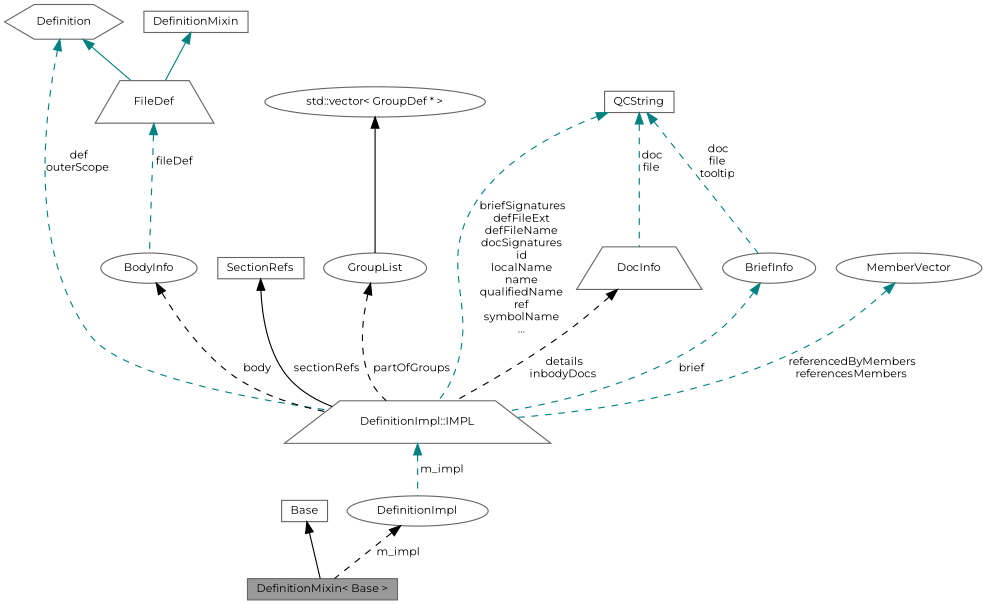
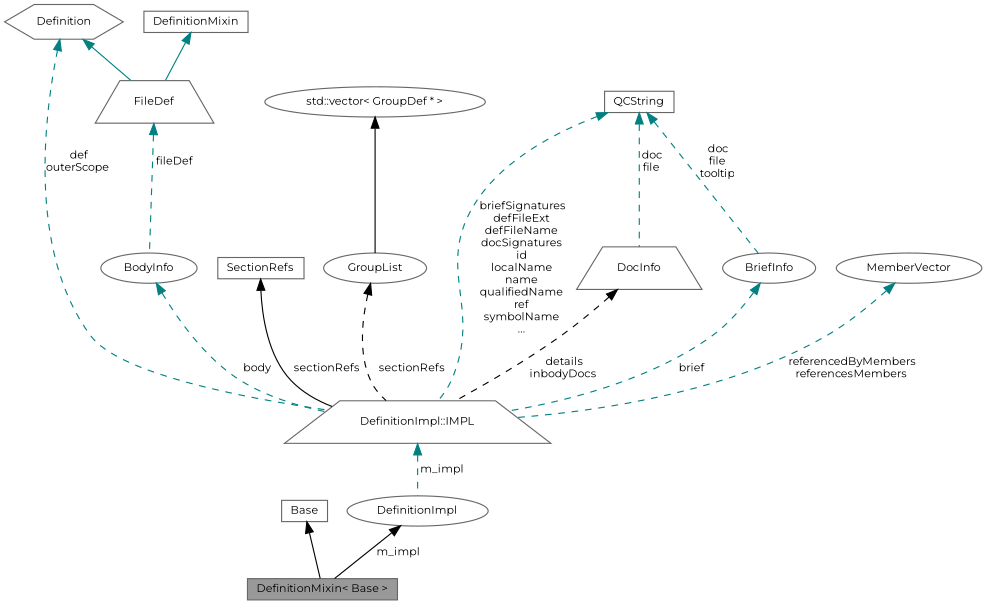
edge "DefinitionImpl::IMPL" -> "GroupList": label " partOfGroups" -> " sectionRefs"
edge "DefinitionImpl::IMPL" -> "BodyInfo": color black -> teal
edge "DefinitionMixin< Base >" -> "DefinitionImpl": style dashed -> solid
